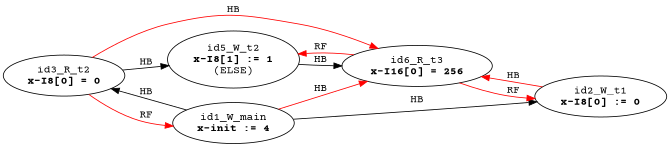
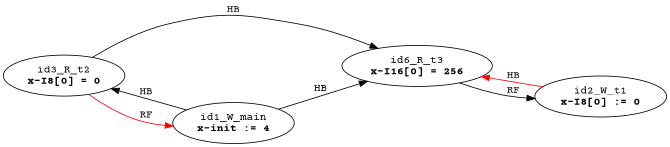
edge "id3_R_t2" -> "id6_R_t3": color red -> black
node "id5_W_t2": removed
edge "id6_R_t3" -> "id2_W_t1": color red -> black
edge "id1_W_main" -> "id6_R_t3": color red -> black
edge "id1_W_main" -> "id2_W_t1": removed, label "HB"
